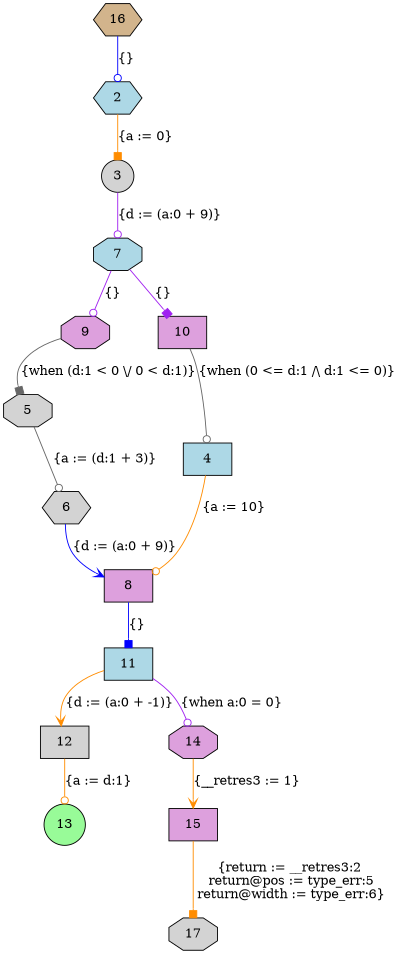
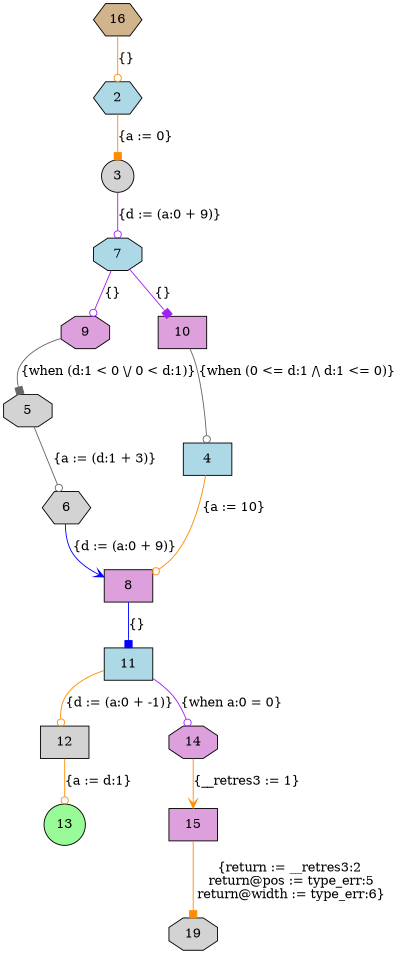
edge "16" -> "2": color blue -> darkorange
edge "11" -> "12": arrowhead vee -> odot
node "17": label "17" -> "19"
